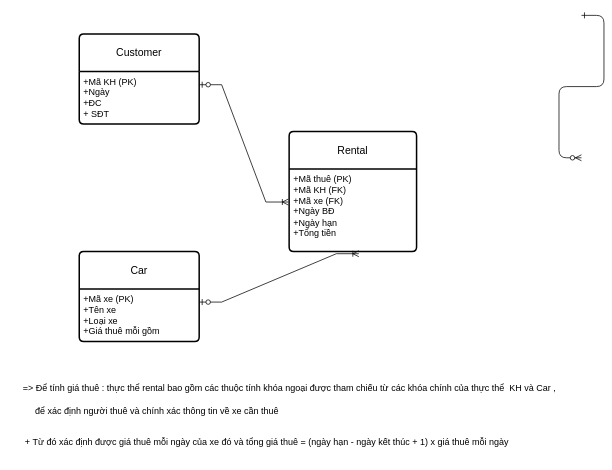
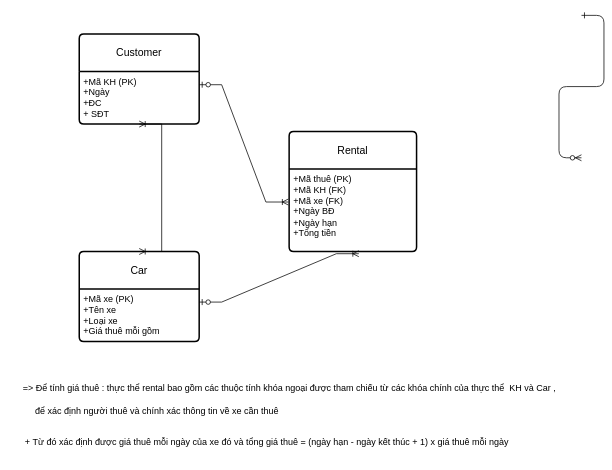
edge "+Mã KH (PK) +Ngày +ĐC + SĐT" -- "Car": added
